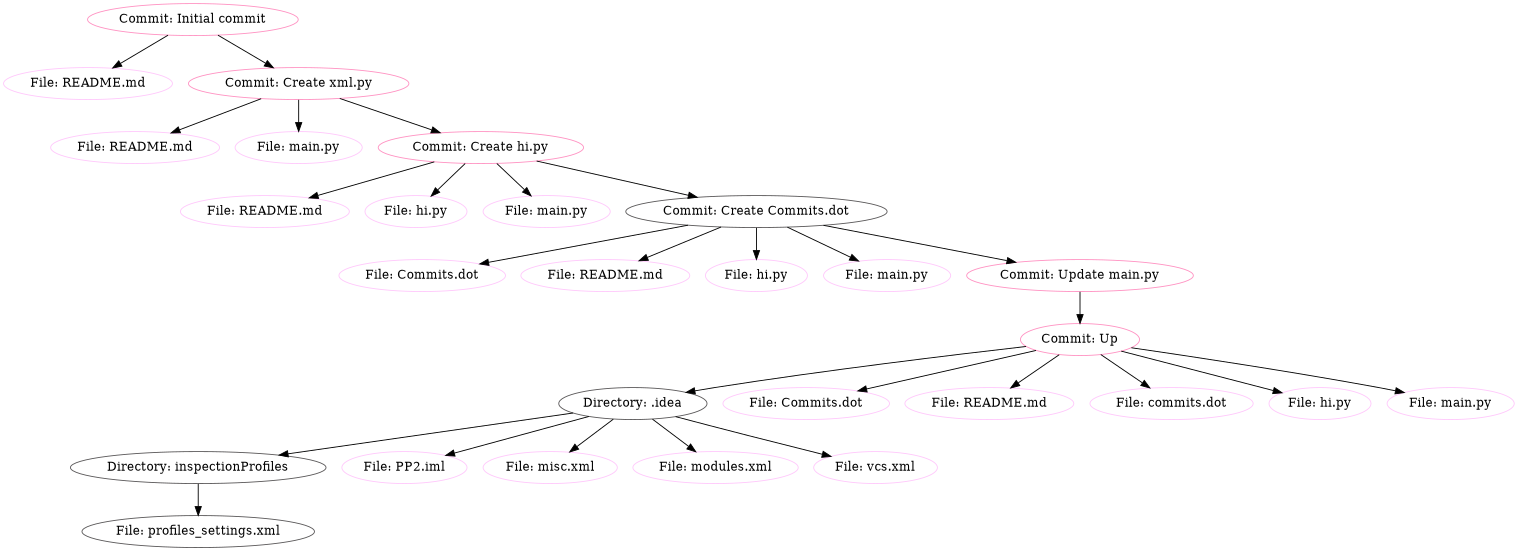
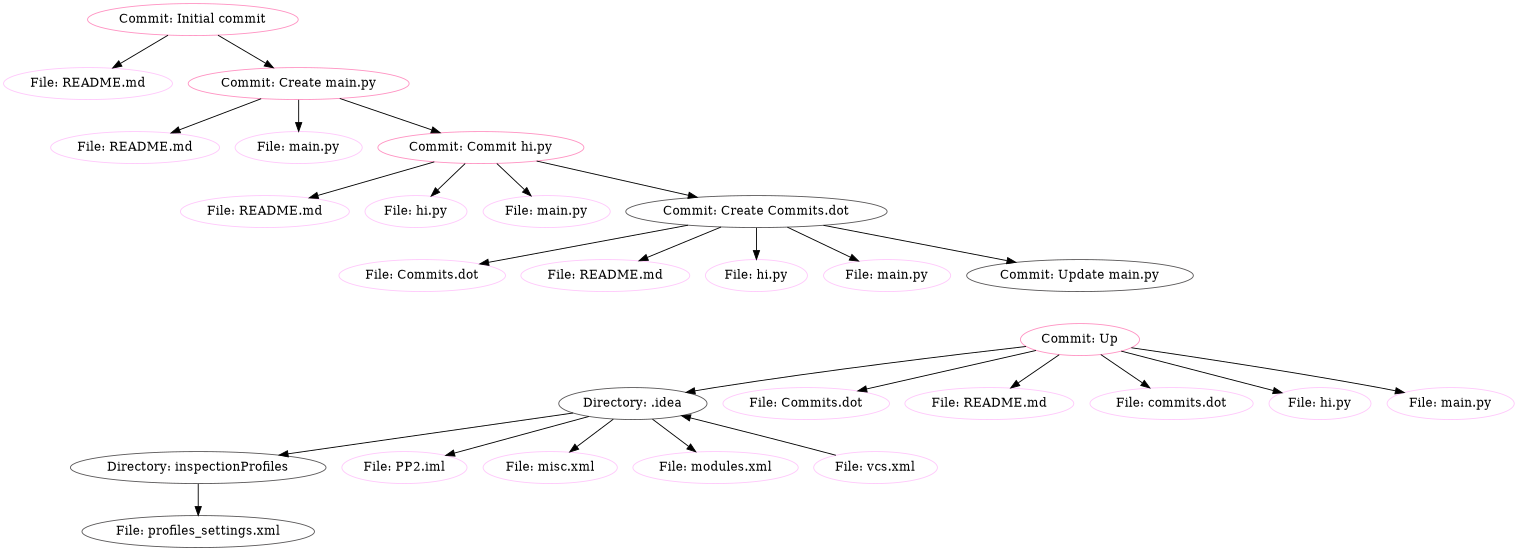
node "Commit: Create xml.py": label "Commit: Create xml.py" -> "Commit: Create main.py"
node "Commit: Create hi.py": label "Commit: Create hi.py" -> "Commit: Commit hi.py"
node "Commit: Update main.py": color #ff92c2 -> #595758
edge "Commit: Update main.py" -> "Commit: Up": removed
edge "Directory: .idea" -> "File: vcs.xml": reversed
